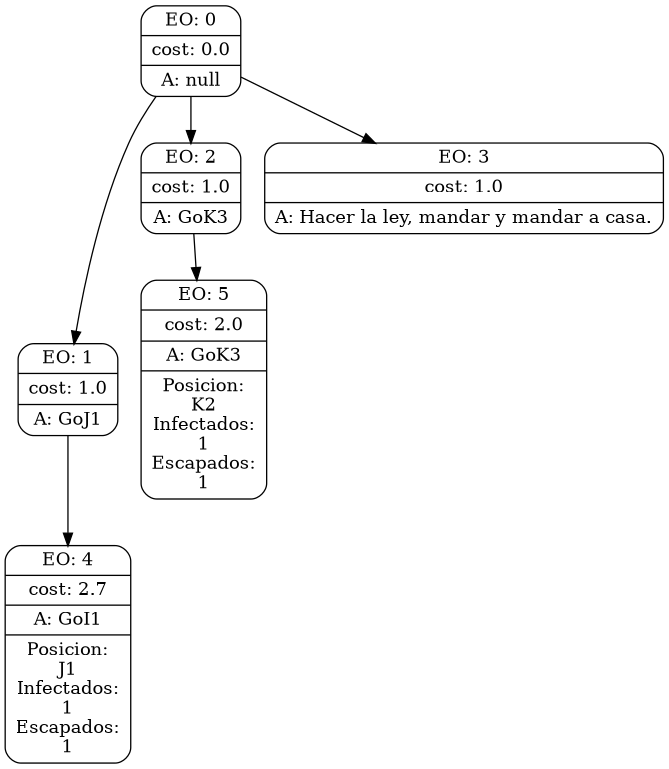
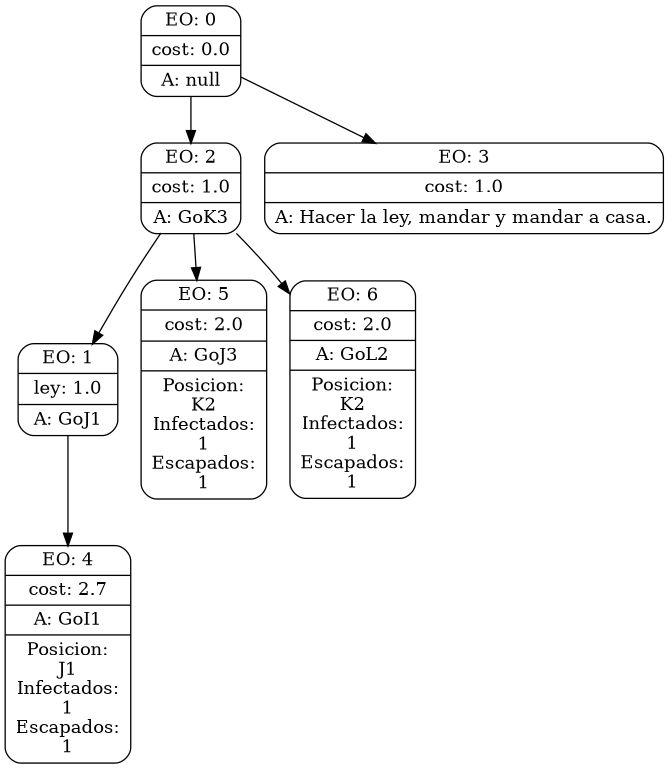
edge "EO: 0" -> "EO: 1": now "EO: 2" -> "EO: 1"
node "EO: 5": text "A: GoK3" -> "A: GoJ3"
node "EO: 1": text "cost: 1.0" -> "ley: 1.0"
node "EO: 6": added
